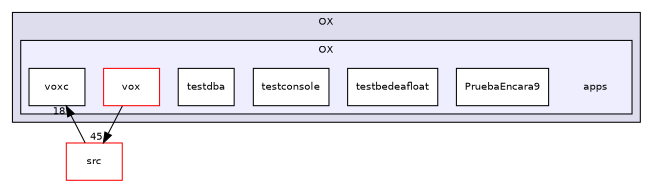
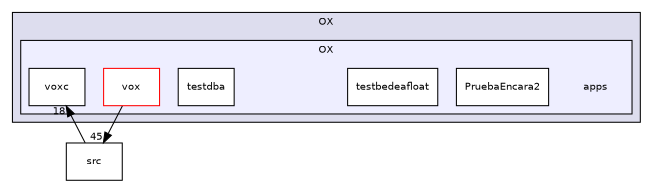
node "testconsole": removed
node "PruebaEncara9": label "PruebaEncara9" -> "PruebaEncara2"
node "src": color red -> black
